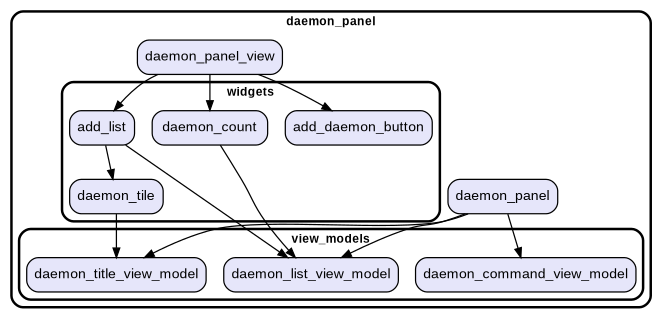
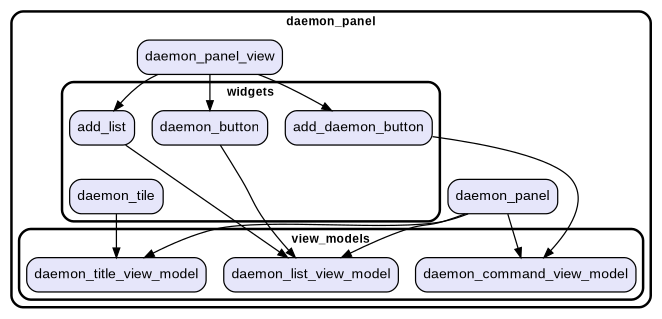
node "daemon_count": label "daemon_count" -> "daemon_button"
edge "add_list" -> "daemon_tile": removed
edge "add_daemon_button" -> "daemon_command_view_model": added
